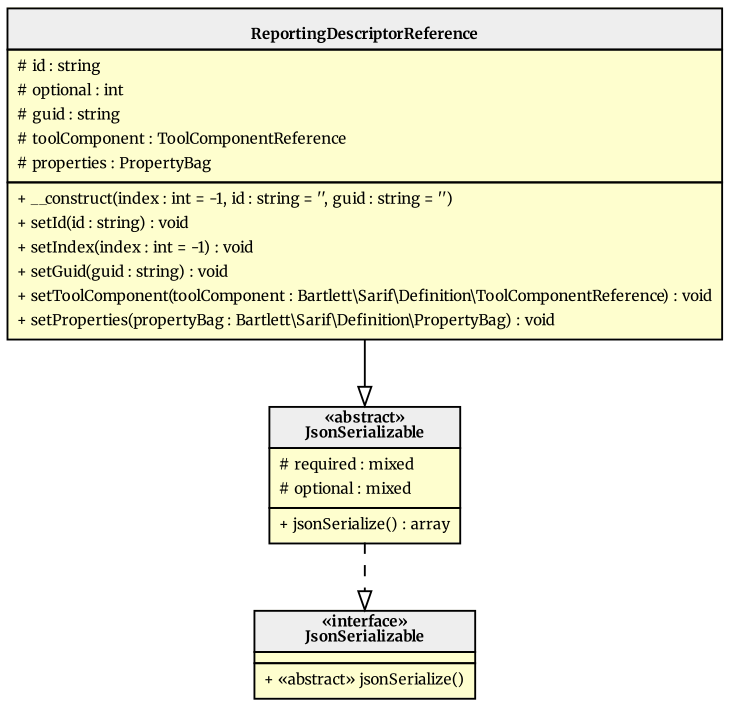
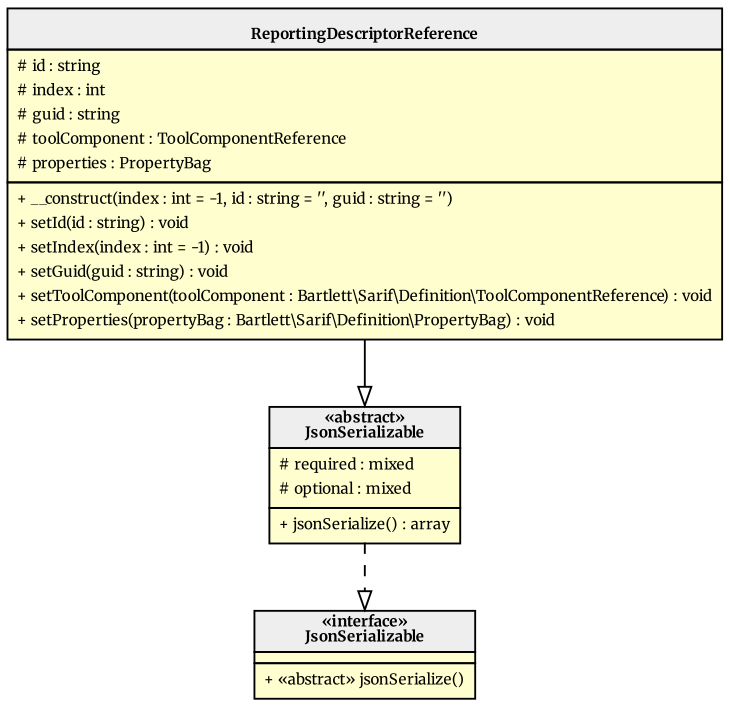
node "ReportingDescriptorReference": text "# optional : int" -> "# index : int"
